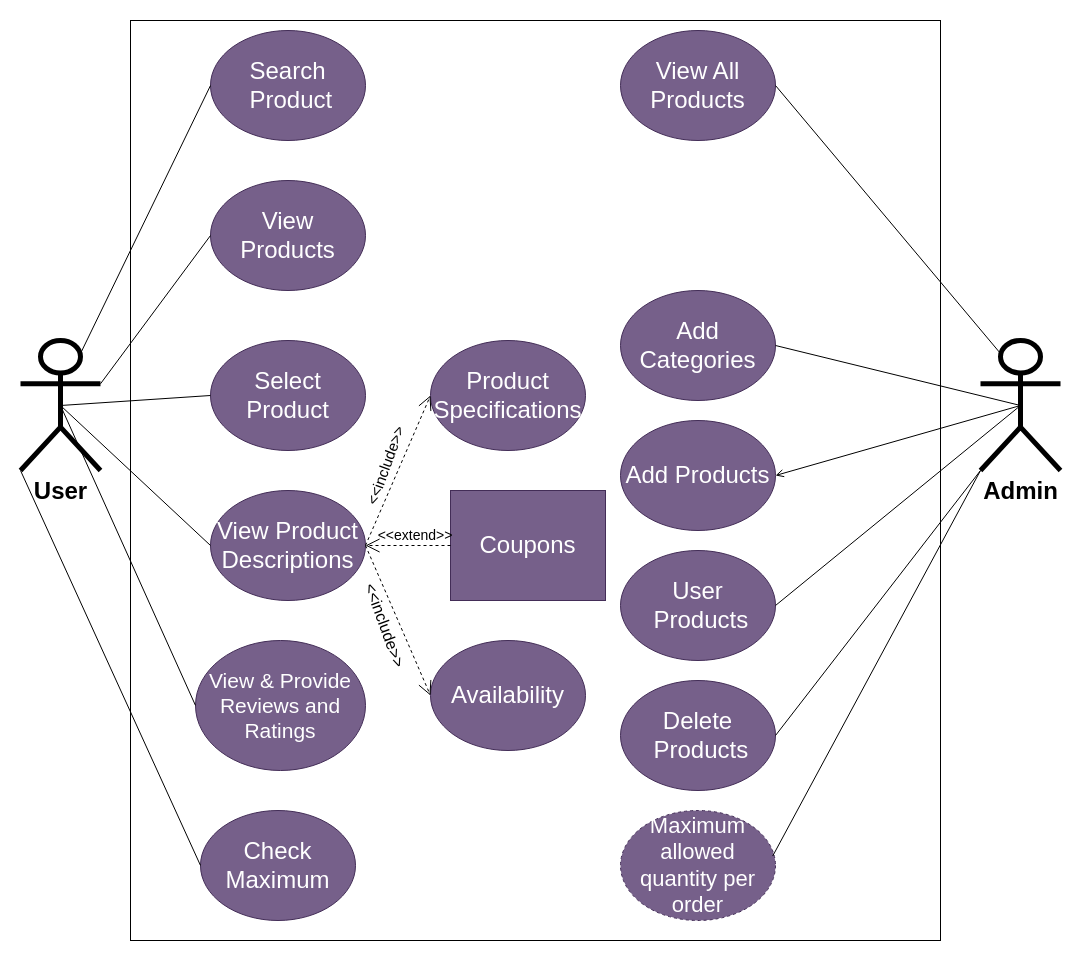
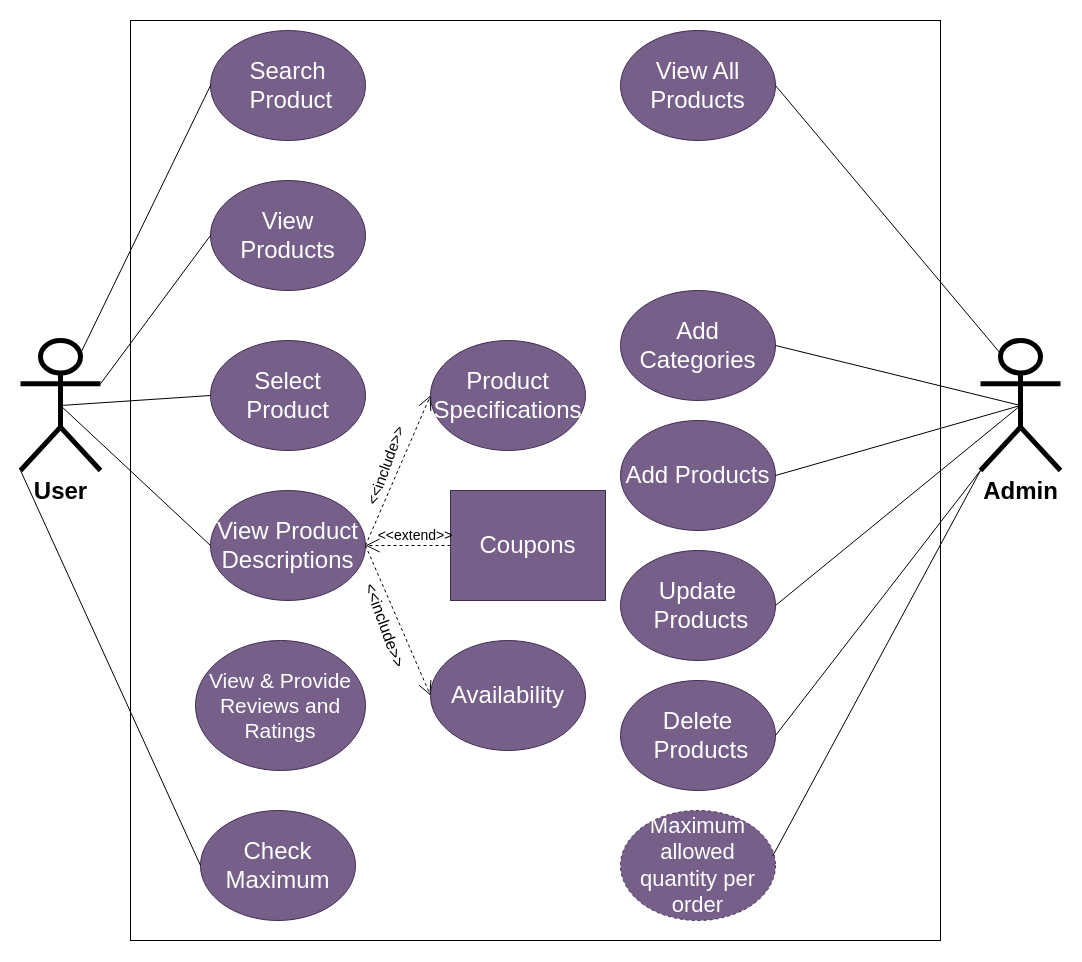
edge "Admin" -> "Add Products": arrowhead open -> none
edge "User" -- "View & Provide Reviews and Ratings": removed
node "User Products": label "User Products" -> "Update Products"
